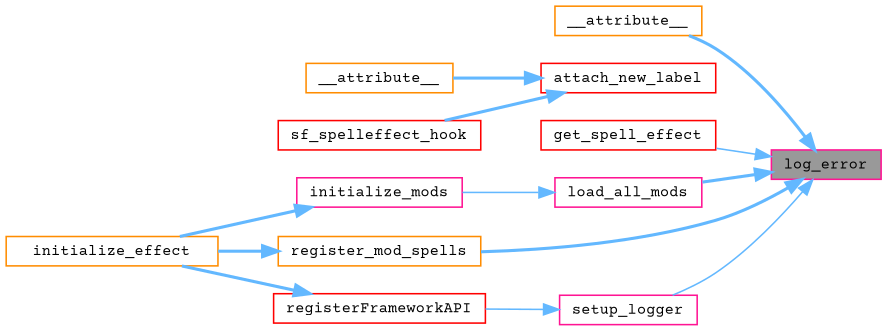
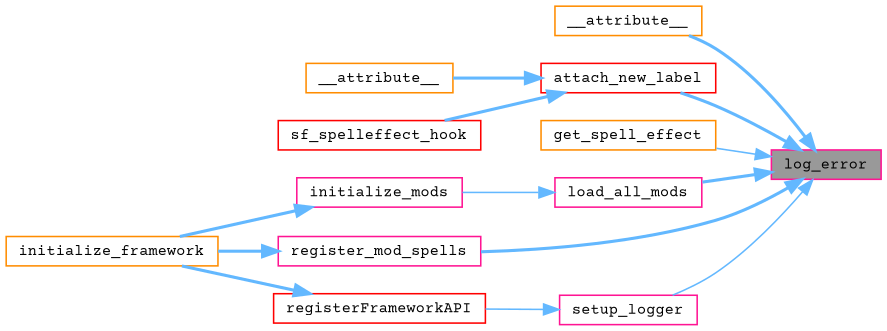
edge "attach_new_label" -> "log_error": added
node "get_spell_effect": color red -> darkorange
node "initialize_effect": label "initialize_effect" -> "initialize_framework"
node "register_mod_spells": color darkorange -> deeppink
